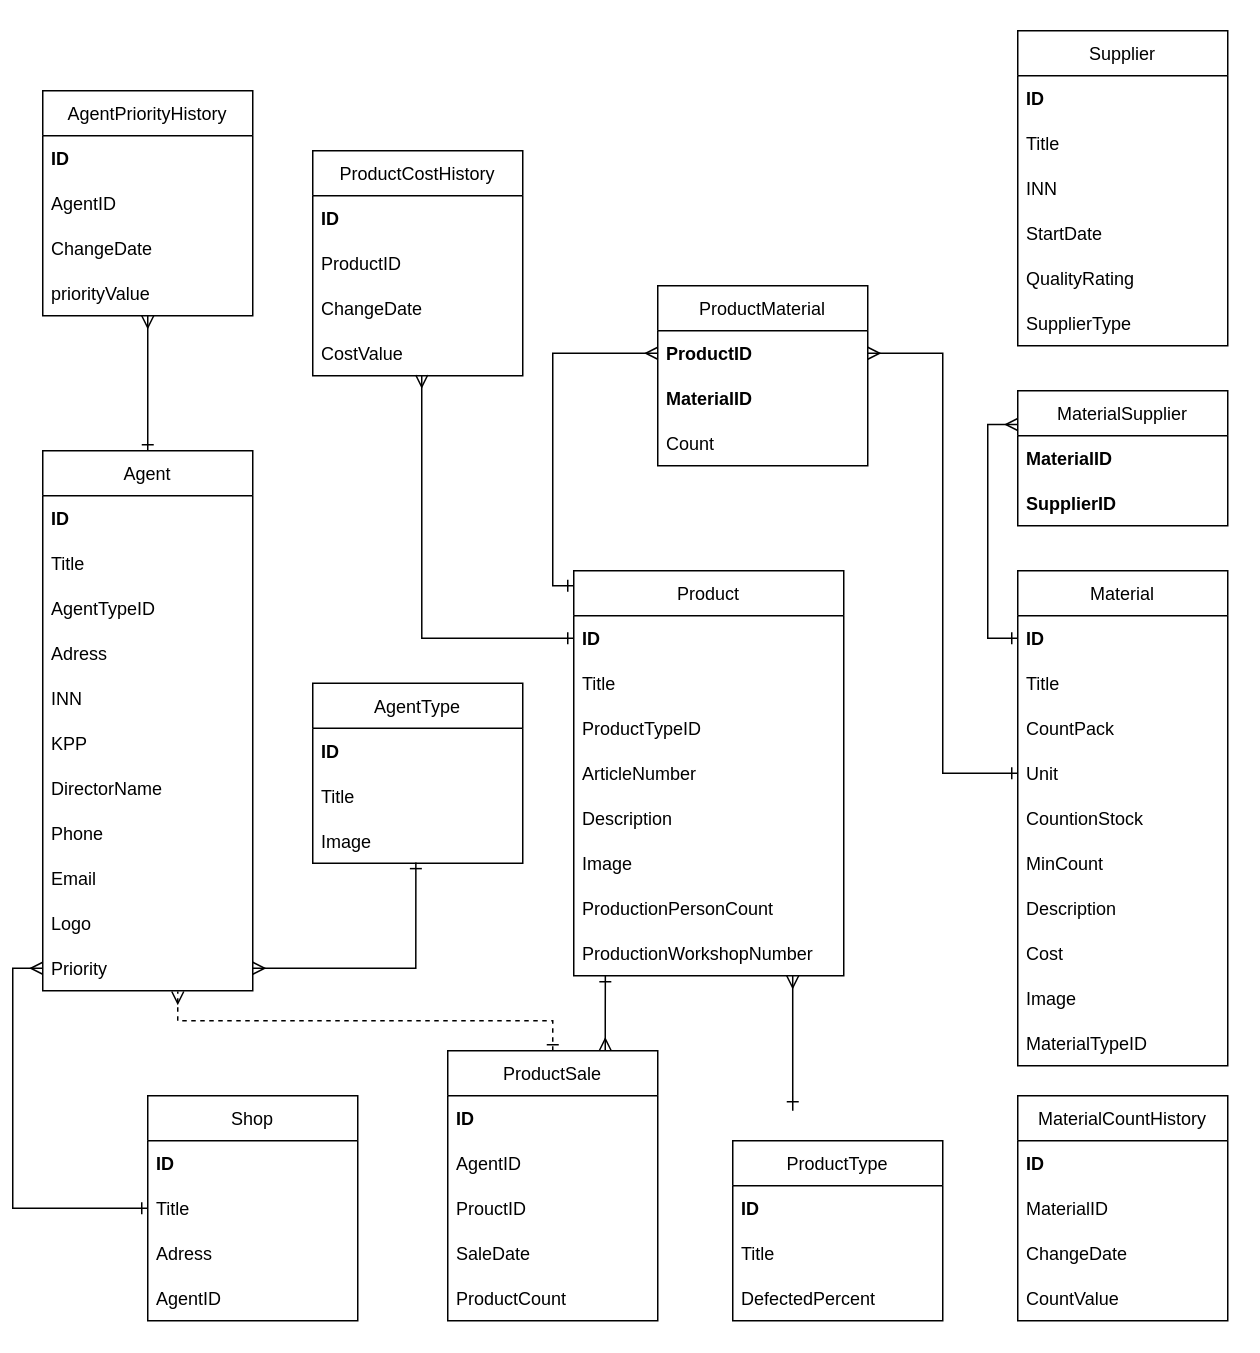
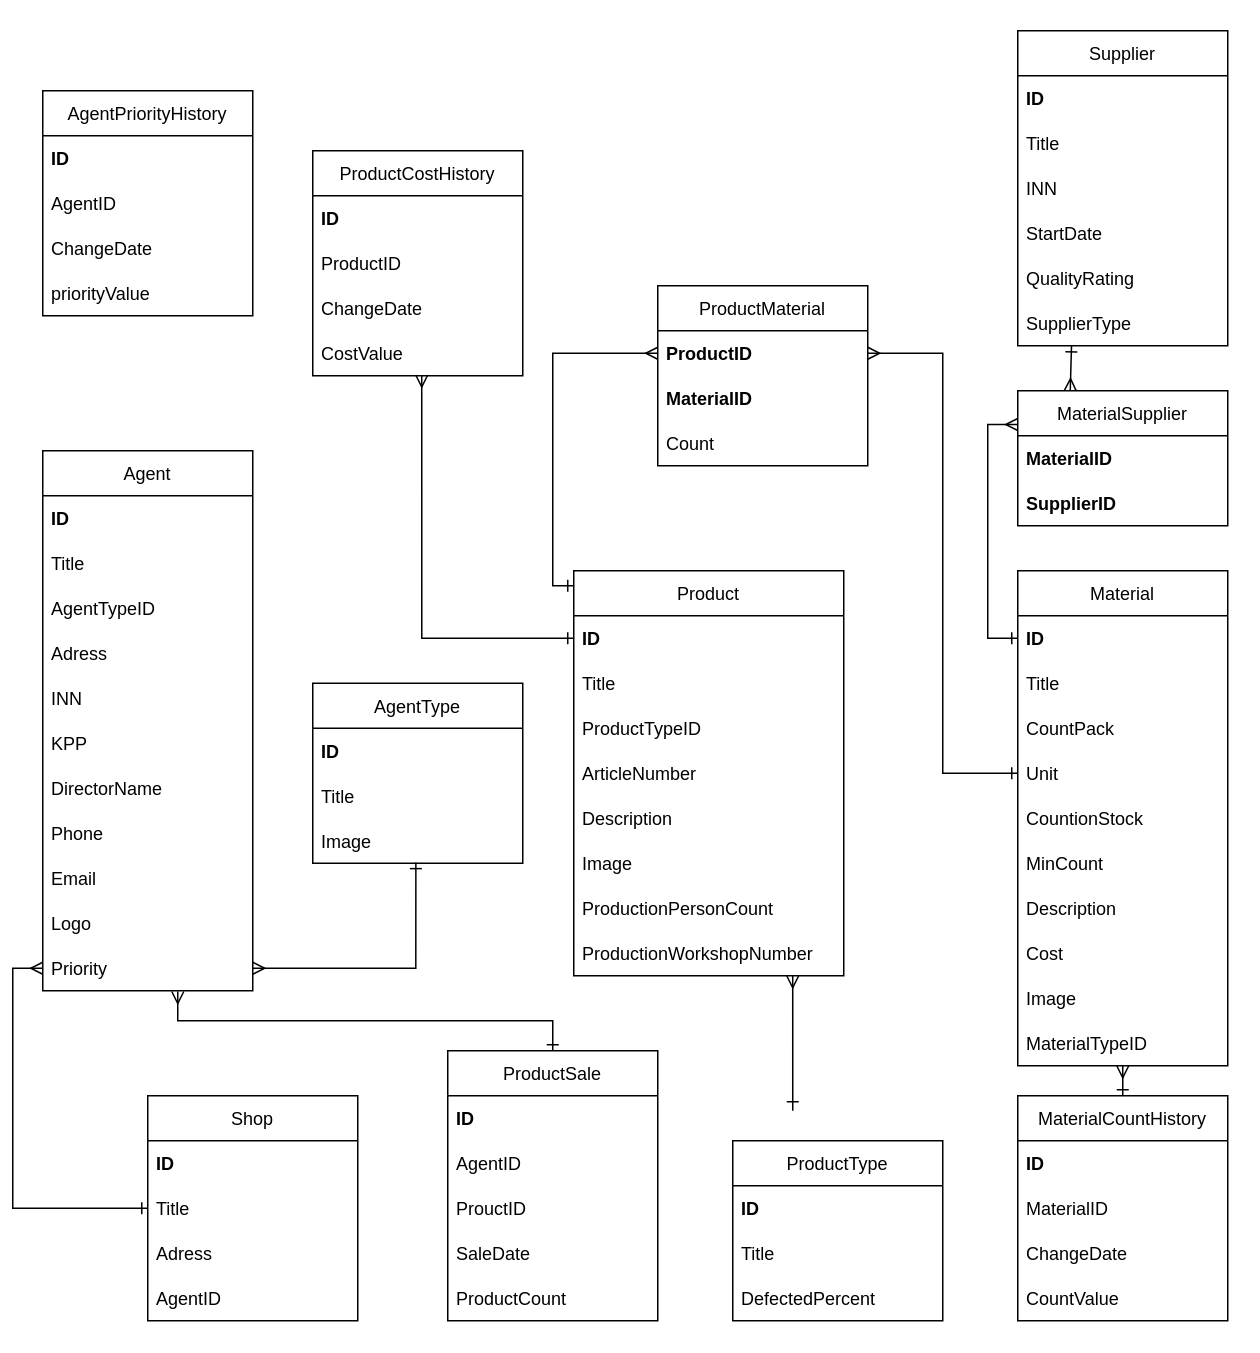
edge "SupplierType" -- "MaterialSupplier": added
edge "priorityValue" -- "Agent": removed
edge "ProductionWorkshopNumber" -- "ProductSale": removed
edge "Priority" -- "ProductSale": style dashed -> solid
edge "Material" -- "MaterialCountHistory": added
